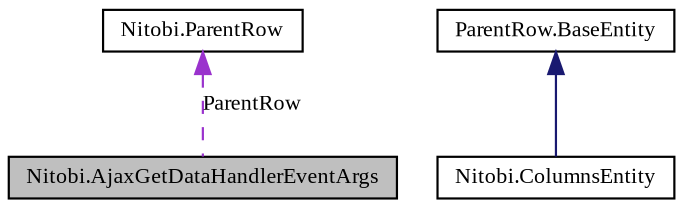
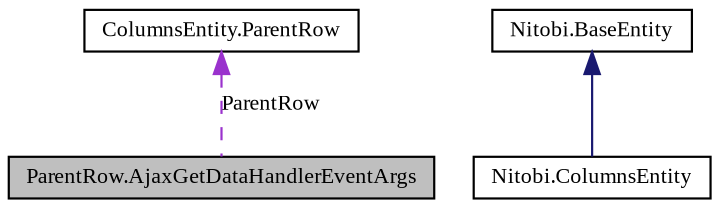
node "Nitobi.ParentRow": label "Nitobi.ParentRow" -> "ColumnsEntity.ParentRow"
node "ParentRow.BaseEntity": label "ParentRow.BaseEntity" -> "Nitobi.BaseEntity"
node "Nitobi.AjaxGetDataHandlerEventArgs": label "Nitobi.AjaxGetDataHandlerEventArgs" -> "ParentRow.AjaxGetDataHandlerEventArgs"
